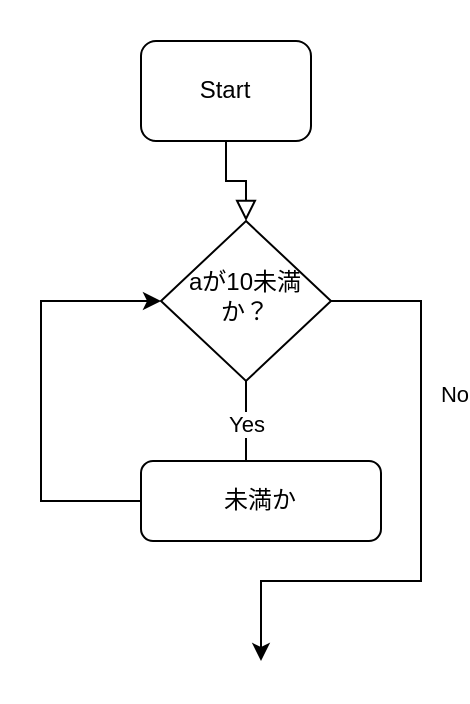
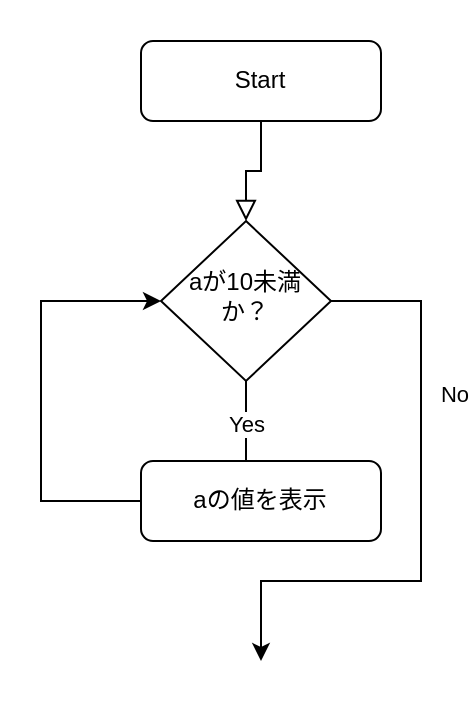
node "Start": size 170x100 -> 240x80
node "未満か": label "未満か" -> "aの値を表示"
